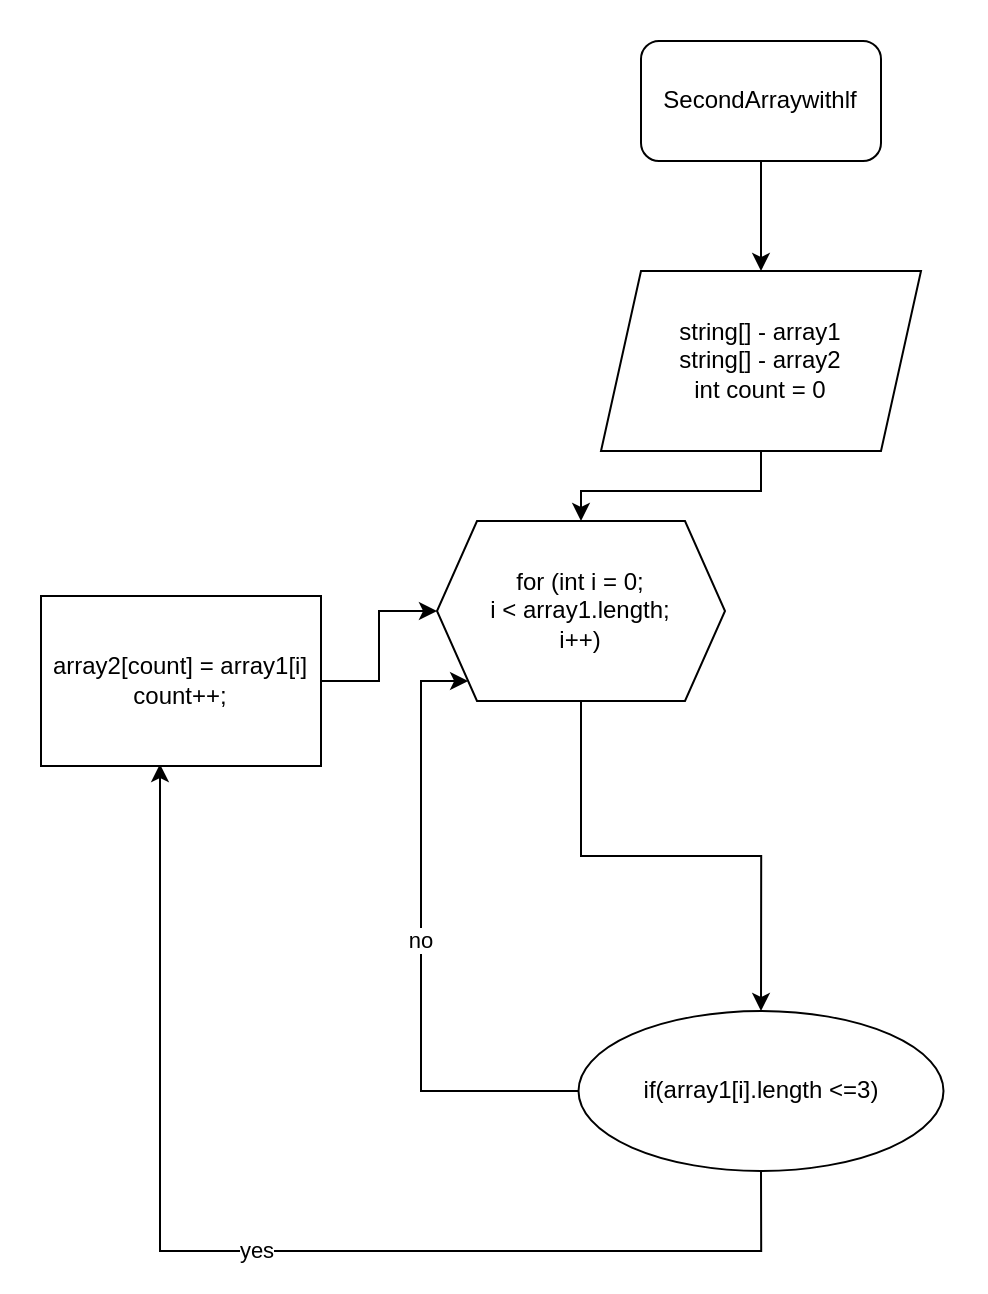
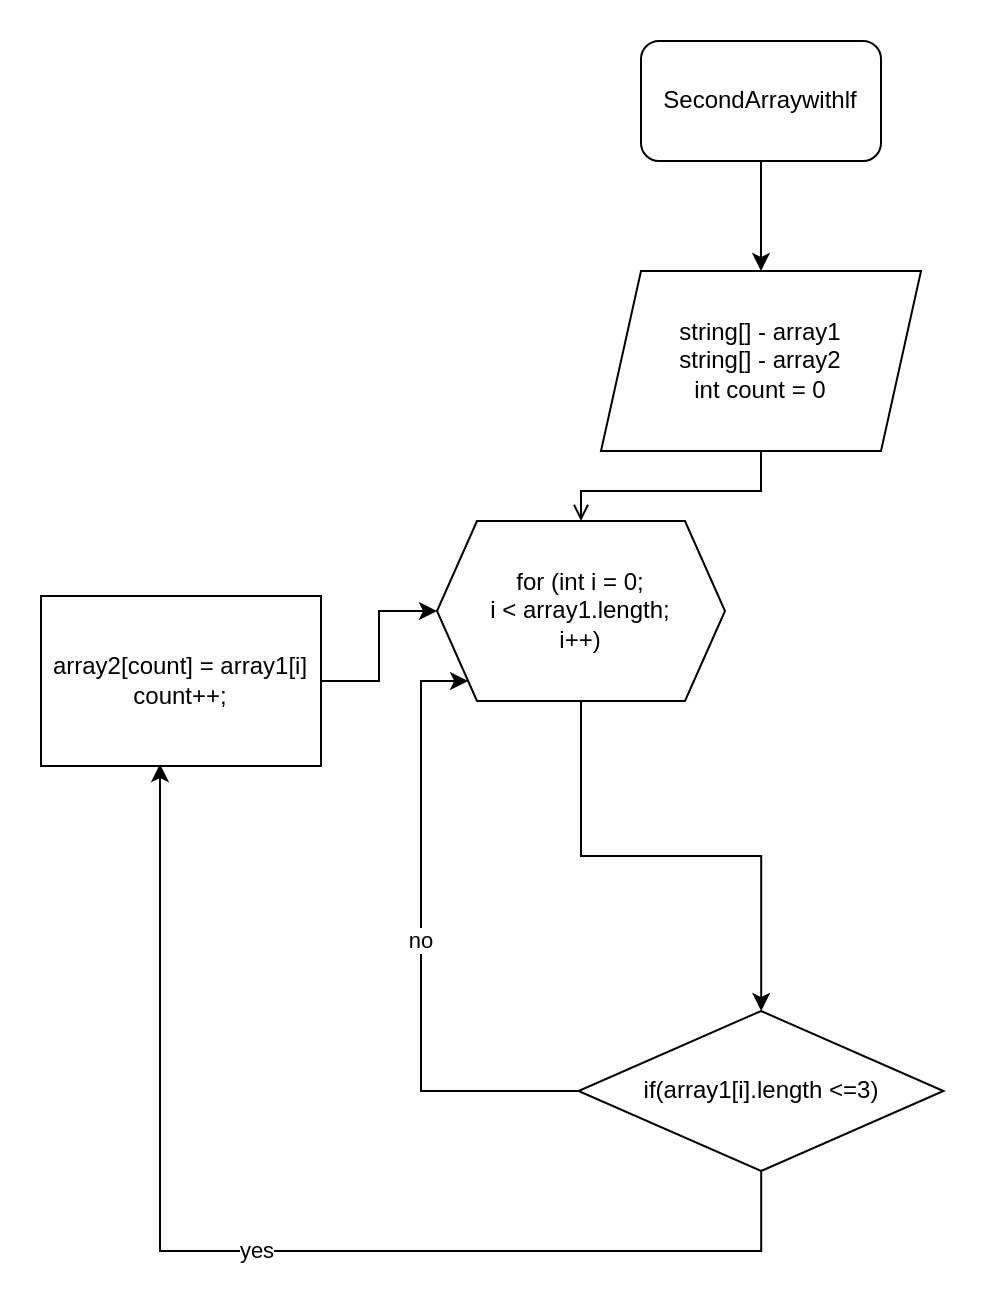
edge "string[] - array1 string[] - array2 int count = 0" -> "for (int i = 0; i < array1.length; i++)": arrowhead classic -> open
node "if(array1[i].length <=3)": shape ellipse -> diamond
